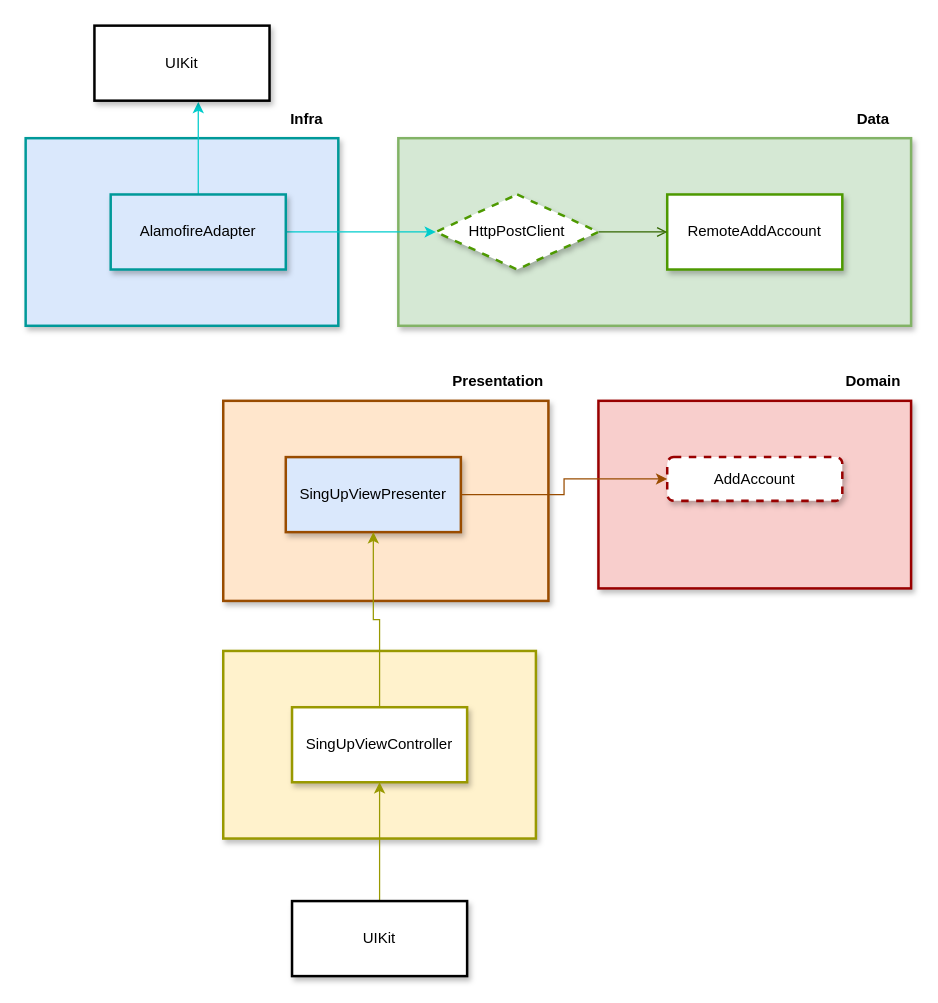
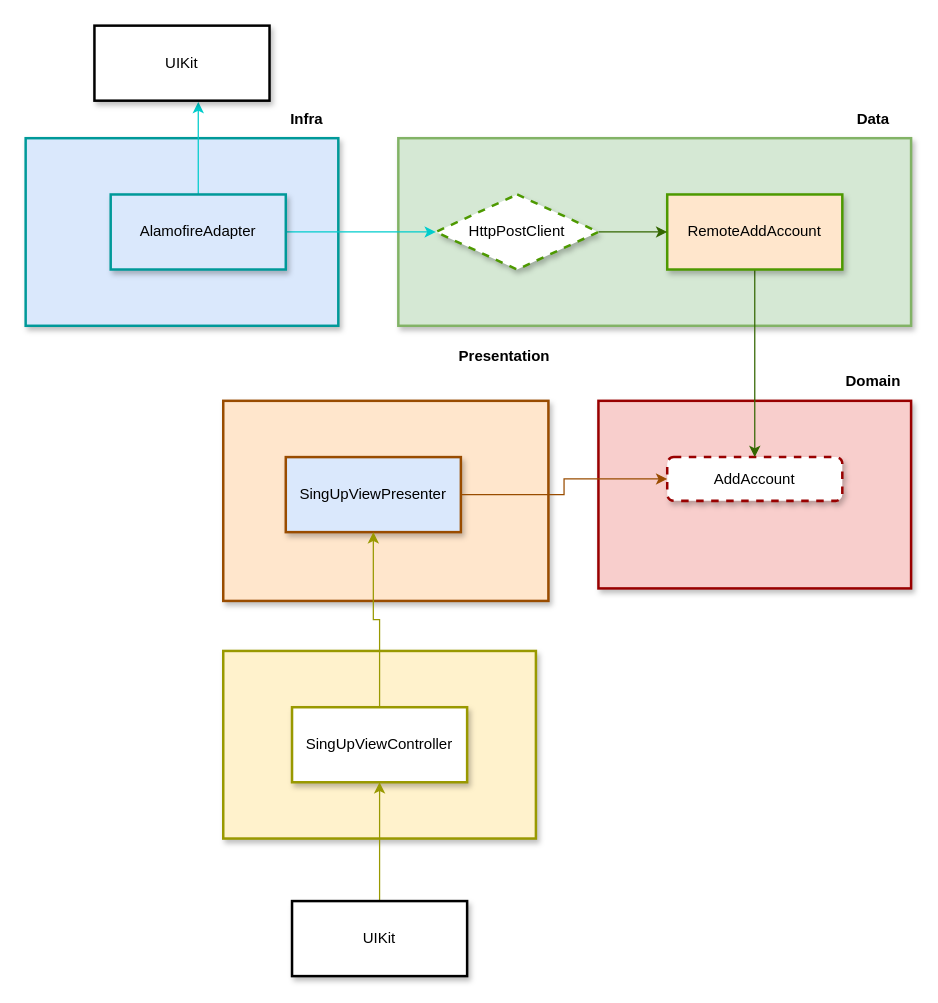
edge "HttpPostClient" -> "RemoteAddAccount": arrowhead open -> classic
node "RemoteAddAccount": fillcolor #ffffff -> #ffe6cc
edge "RemoteAddAccount" -> "AddAccount": added
node "Presentation": moved (498, 382) -> (504, 357)
